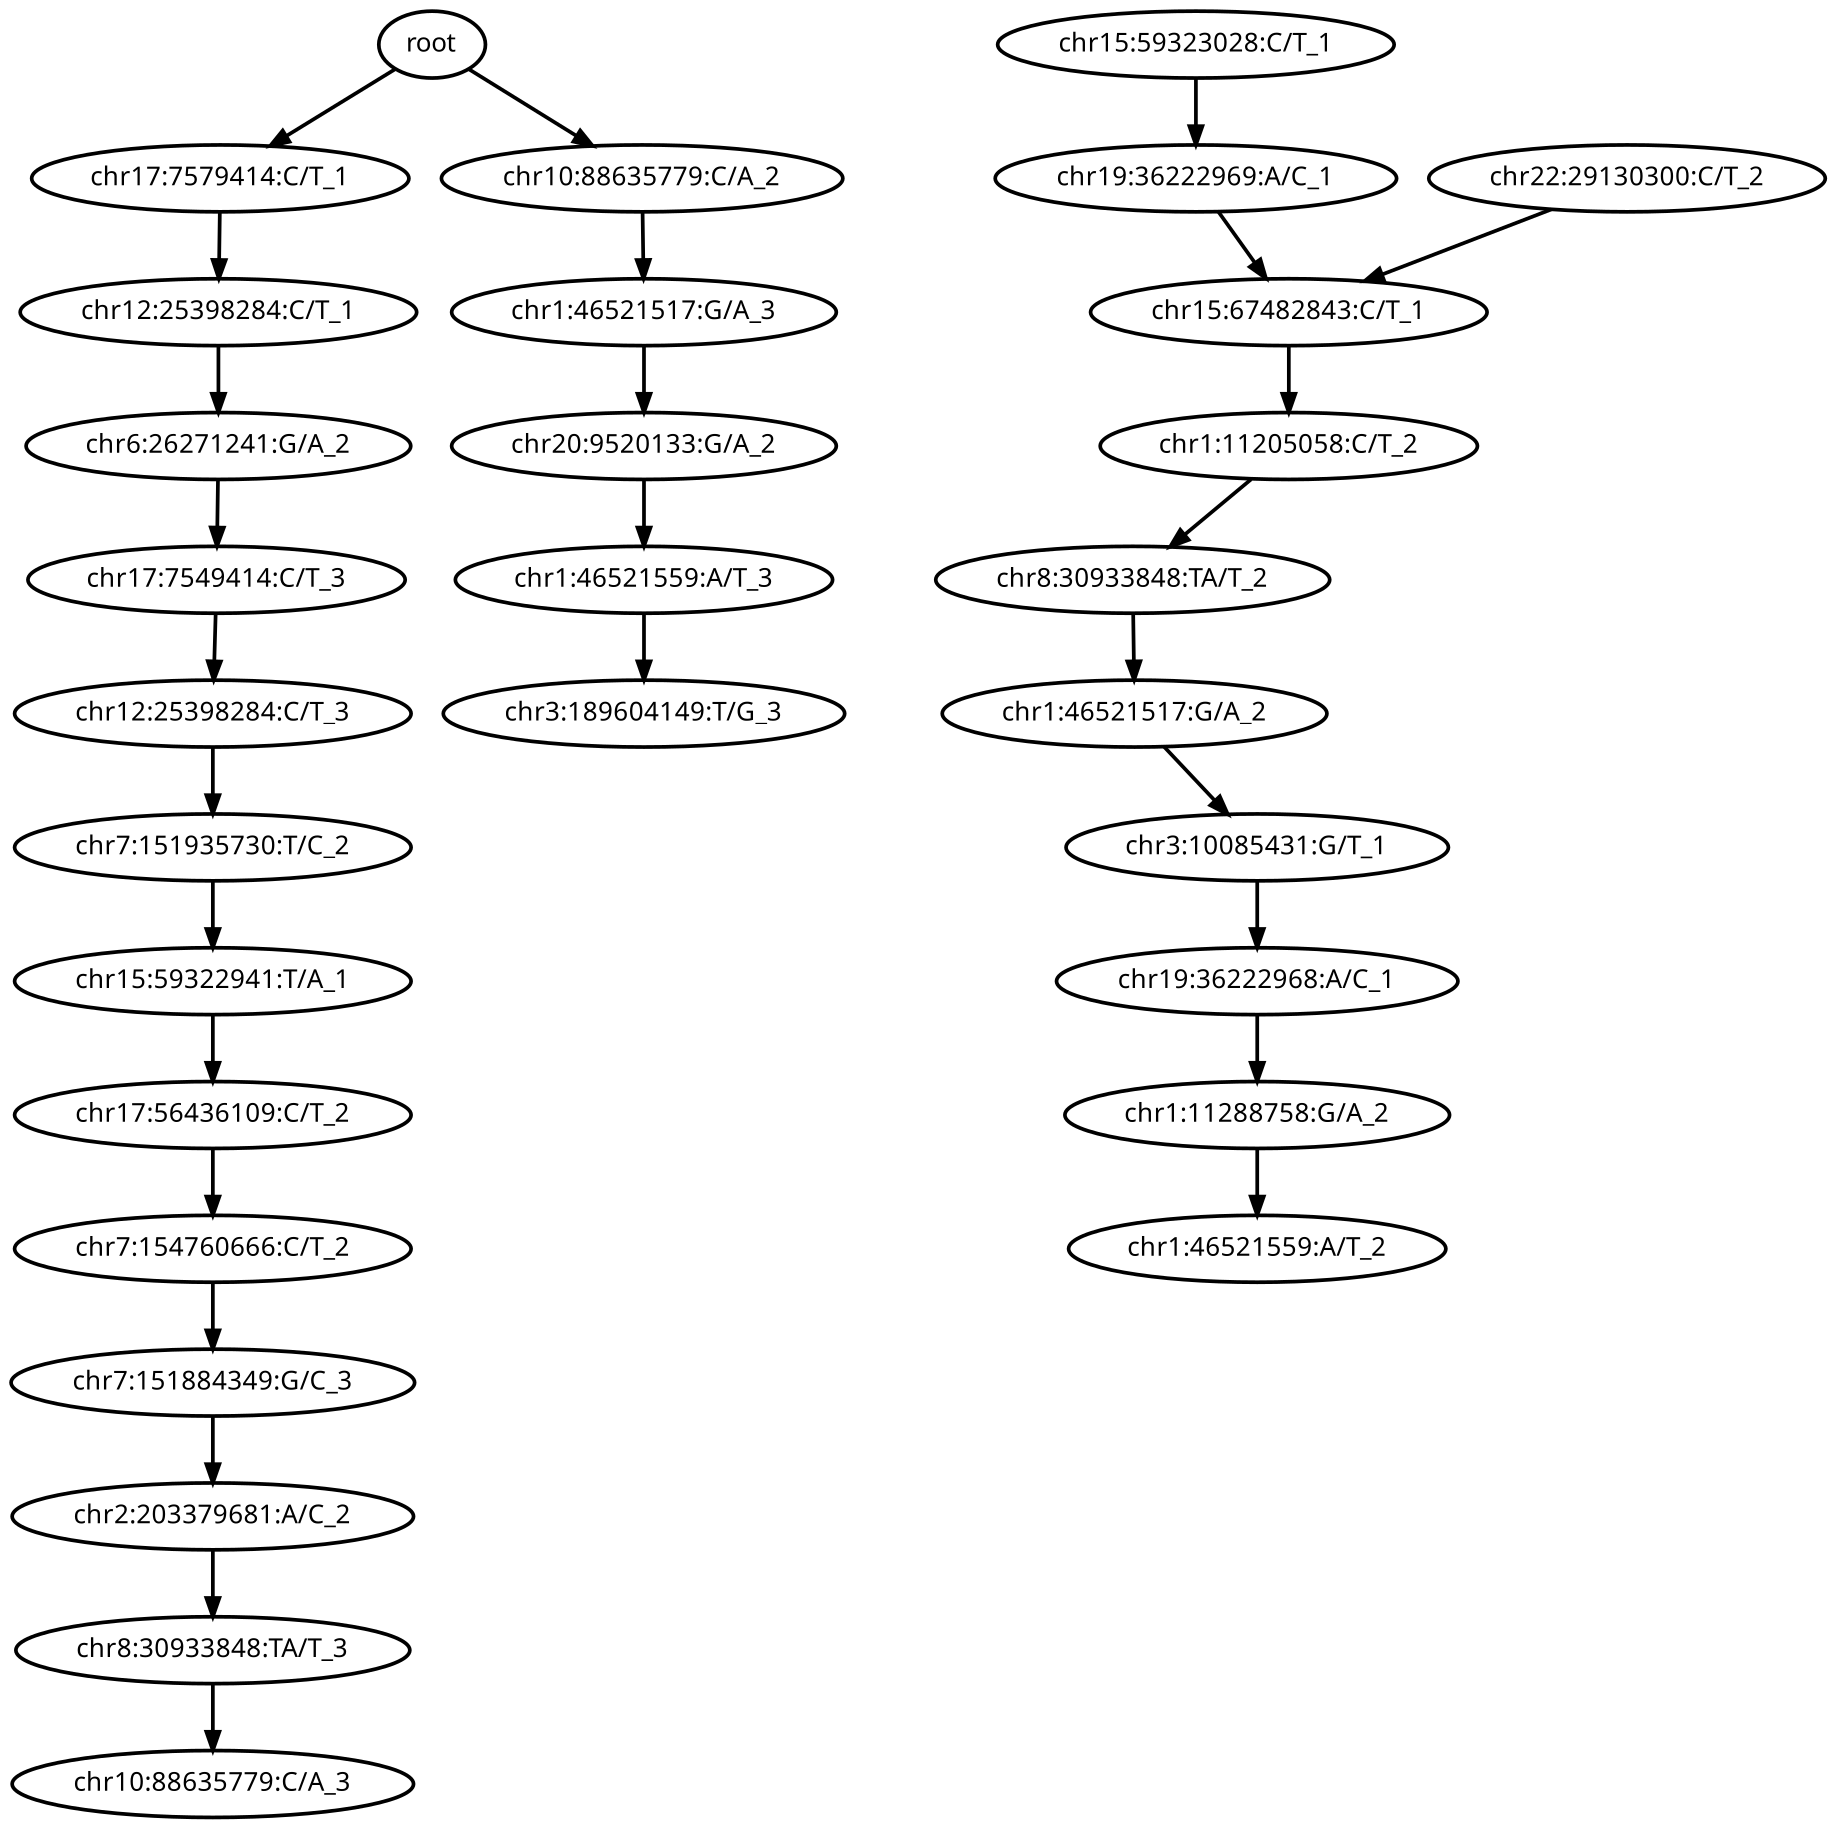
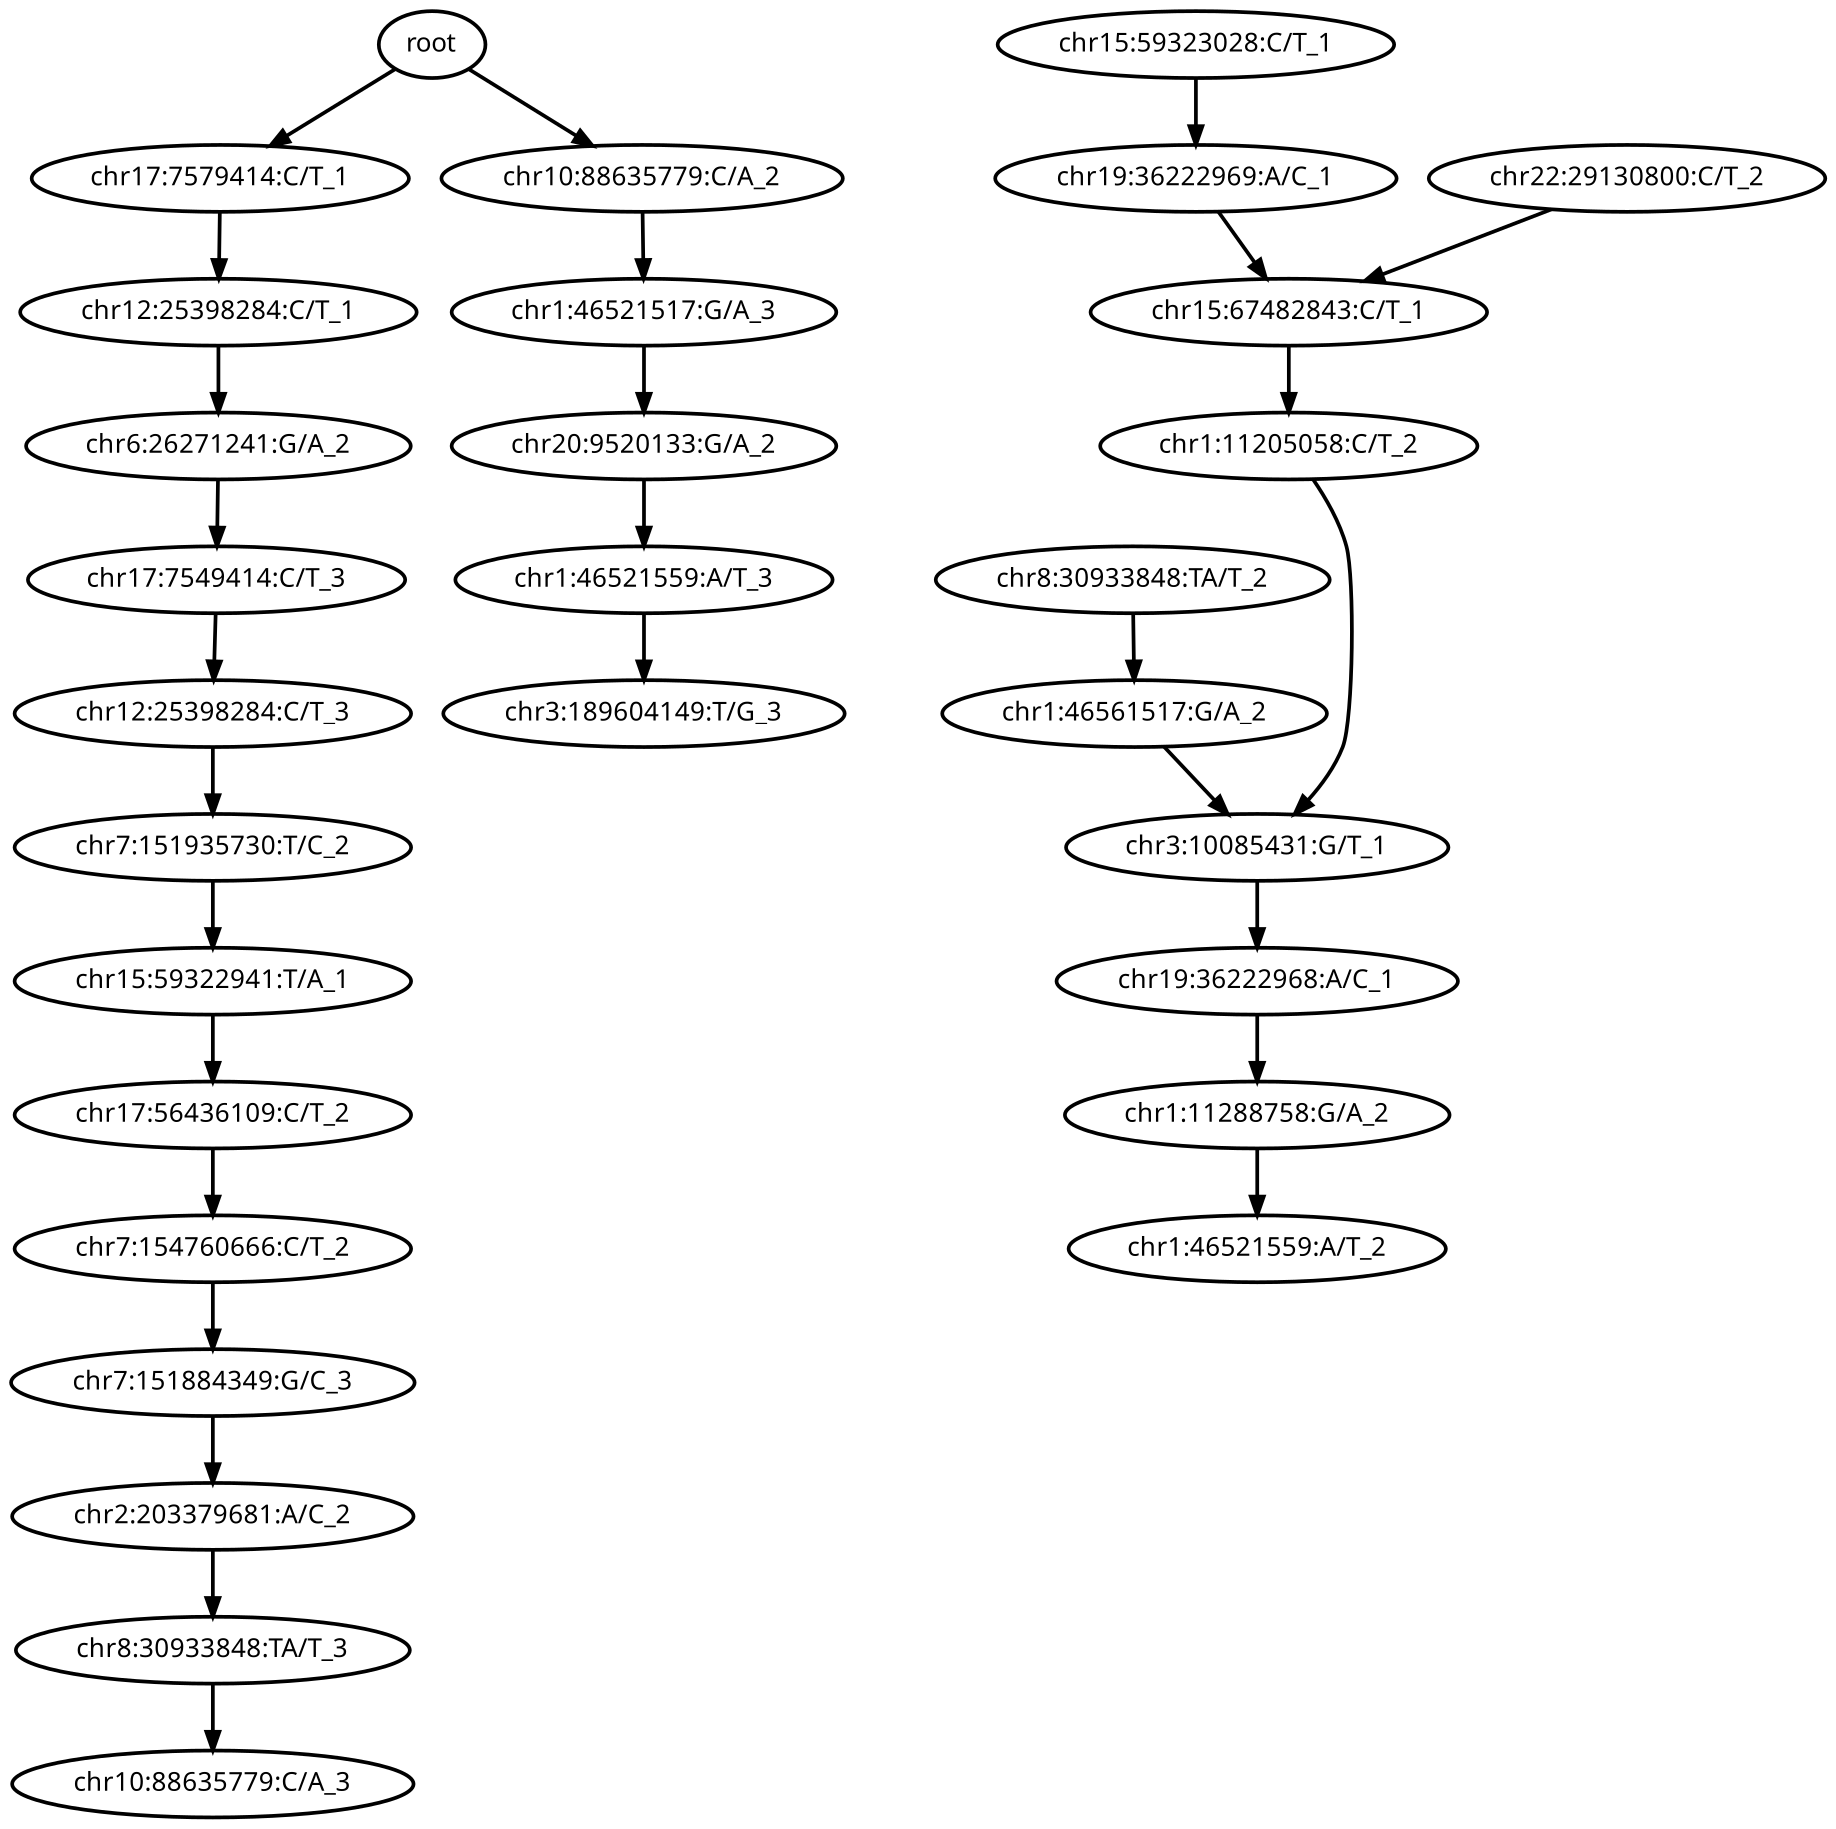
node "chr22:29130300:C/T_2": label "chr22:29130300:C/T_2" -> "chr22:29130800:C/T_2"
edge "chr1:11205058:C/T_2" -> "chr8:30933848:TA/T_2": now "chr1:11205058:C/T_2" -> "chr3:10085431:G/T_1"
node "chr1:46521517:G/A_2": label "chr1:46521517:G/A_2" -> "chr1:46561517:G/A_2"
